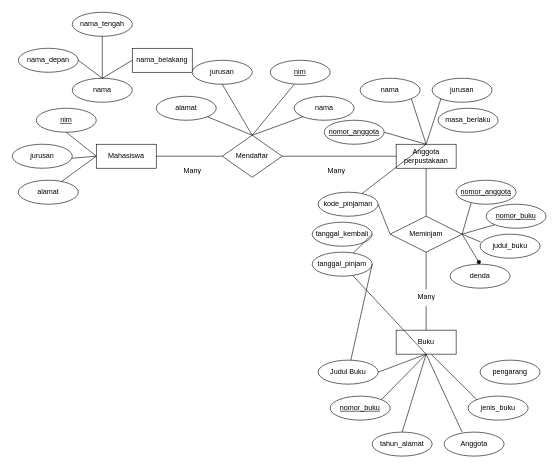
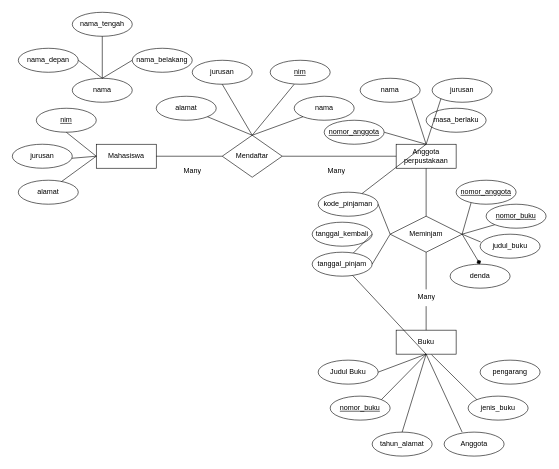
node "nama_belakang": shape rectangle -> ellipse
node "masa_berlaku": moved (468, 120) -> (456, 120)
edge "tanggal_pinjam" -- "Judul Buku": now "tanggal_pinjam" -- "Meminjam"
